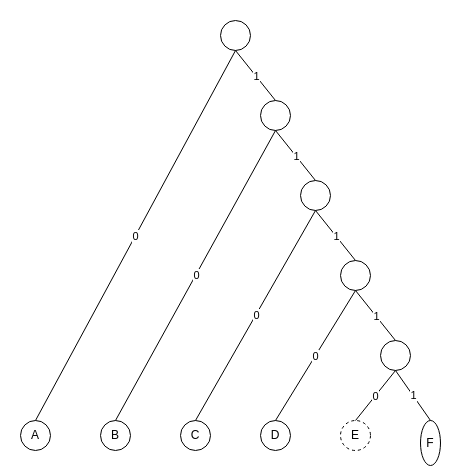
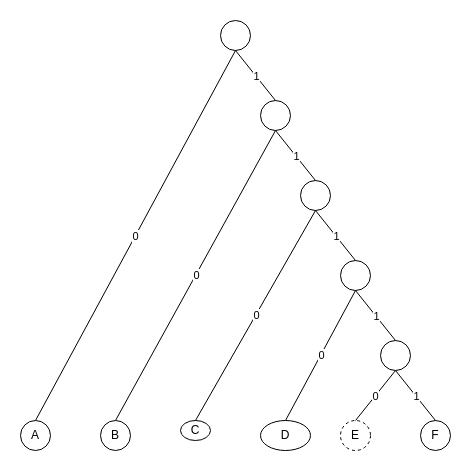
node "C": size 30x30 -> 30x20
node "D": size 30x30 -> 50x30
node "F": size 20x45 -> 30x30
